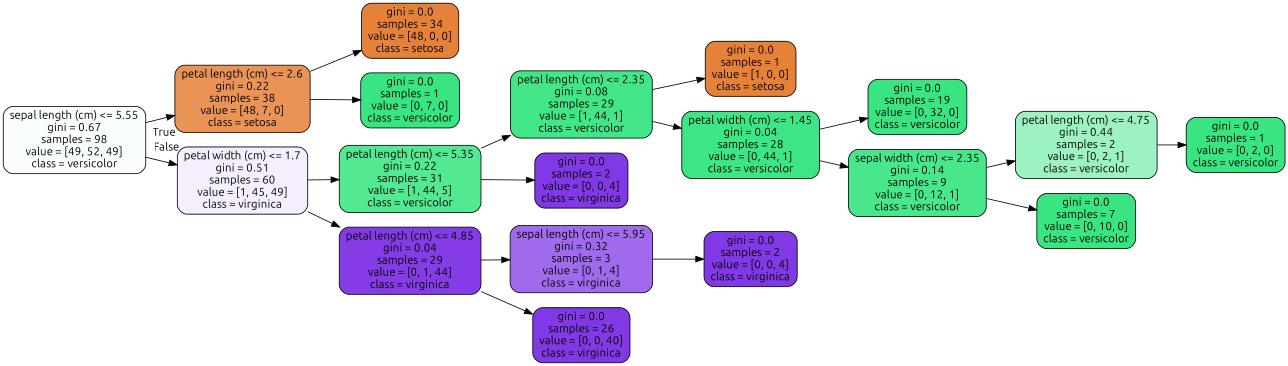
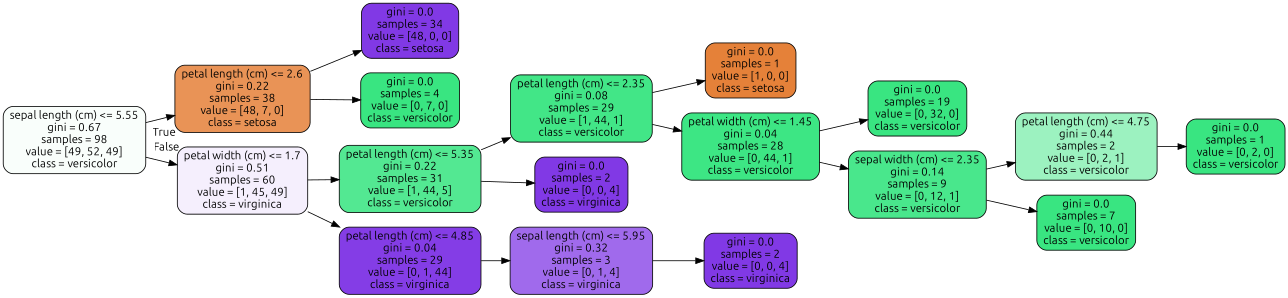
node "gini = 0.0 samples = 34 value = [48, 0, 0] class = setosa": fillcolor #e58139 -> #8139e5
node "gini = 0.0 samples = 1 value = [0, 7, 0] class = versicolor": label "gini = 0.0 samples = 1 value = [0, 7, 0] class = versicolor" -> "gini = 0.0 samples = 4 value = [0, 7, 0] class = versicolor"
node "gini = 0.0 samples = 26 value = [0, 0, 40] class = virginica": removed
